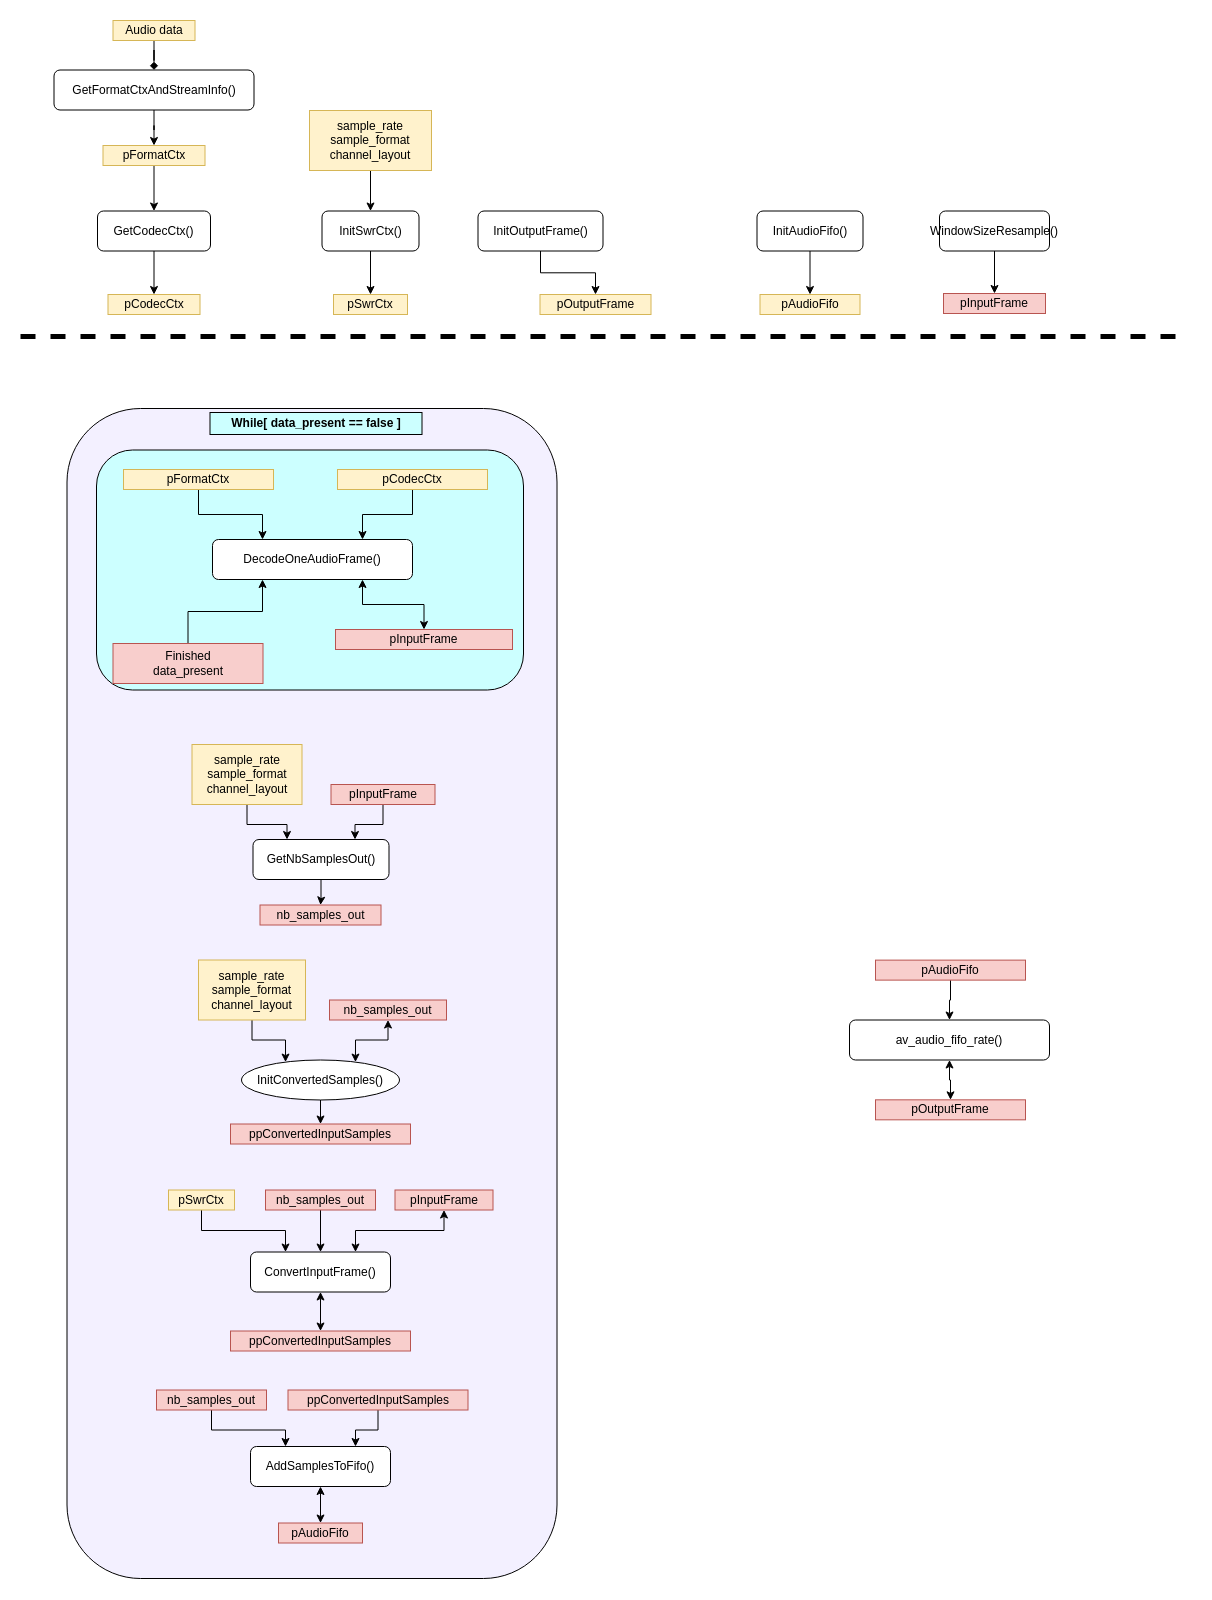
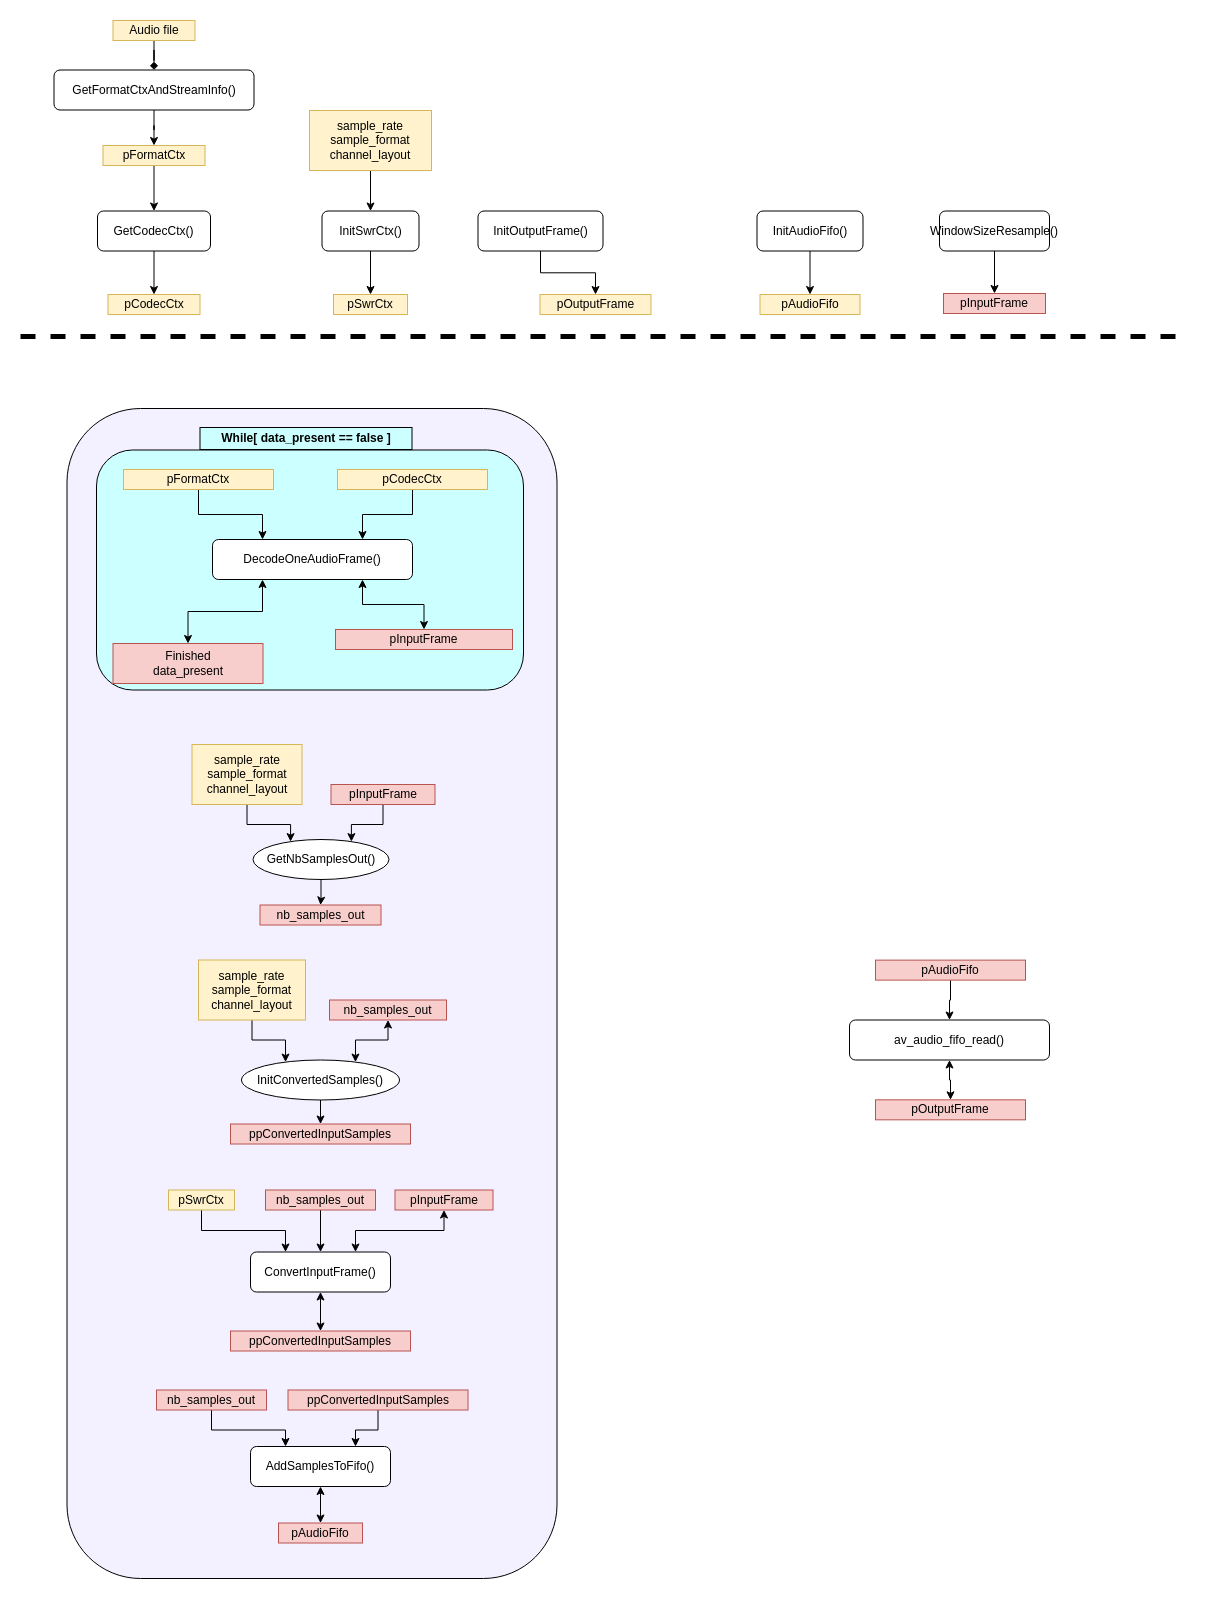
node "Audio data": label "Audio data" -> "Audio file"
node "While[ data_present == false ]": moved (316, 424) -> (306, 439)
edge "Finished data_present" -> "DecodeOneAudioFrame()": arrowhead none -> classic
node "GetNbSamplesOut()": shape rounded rectangle -> ellipse
node "av_audio_fifo_rate()": label "av_audio_fifo_rate()" -> "av_audio_fifo_read()"
